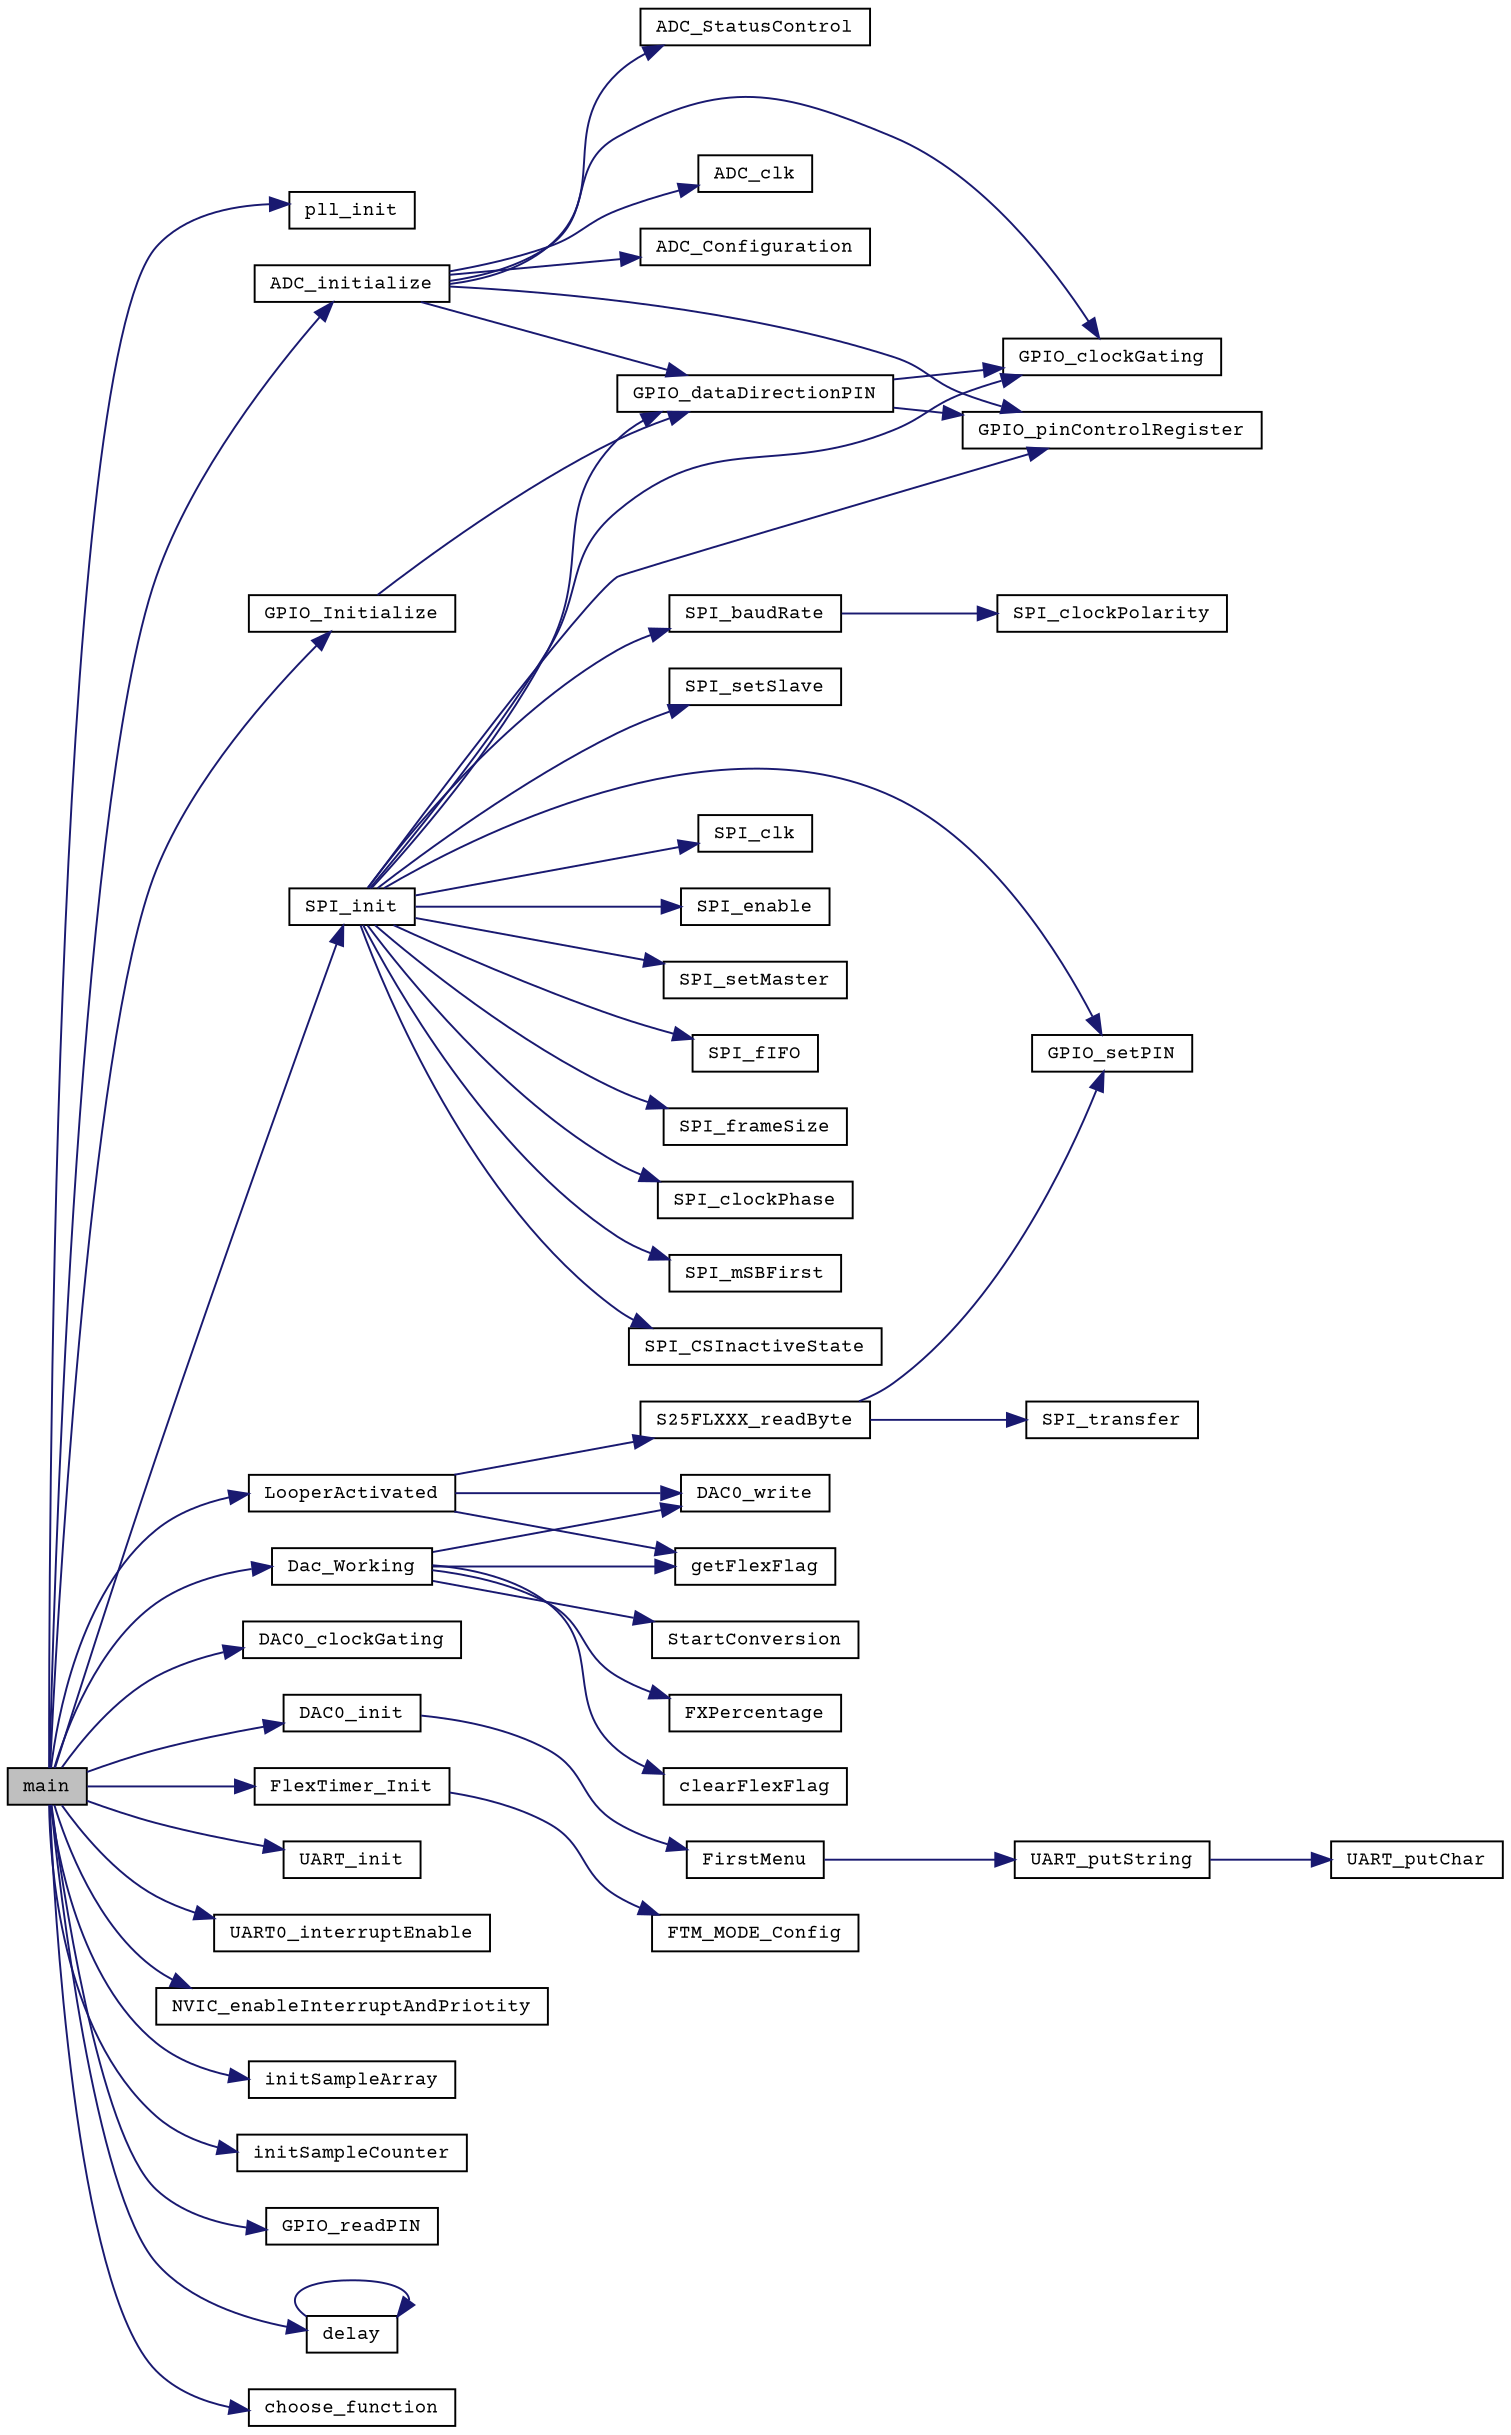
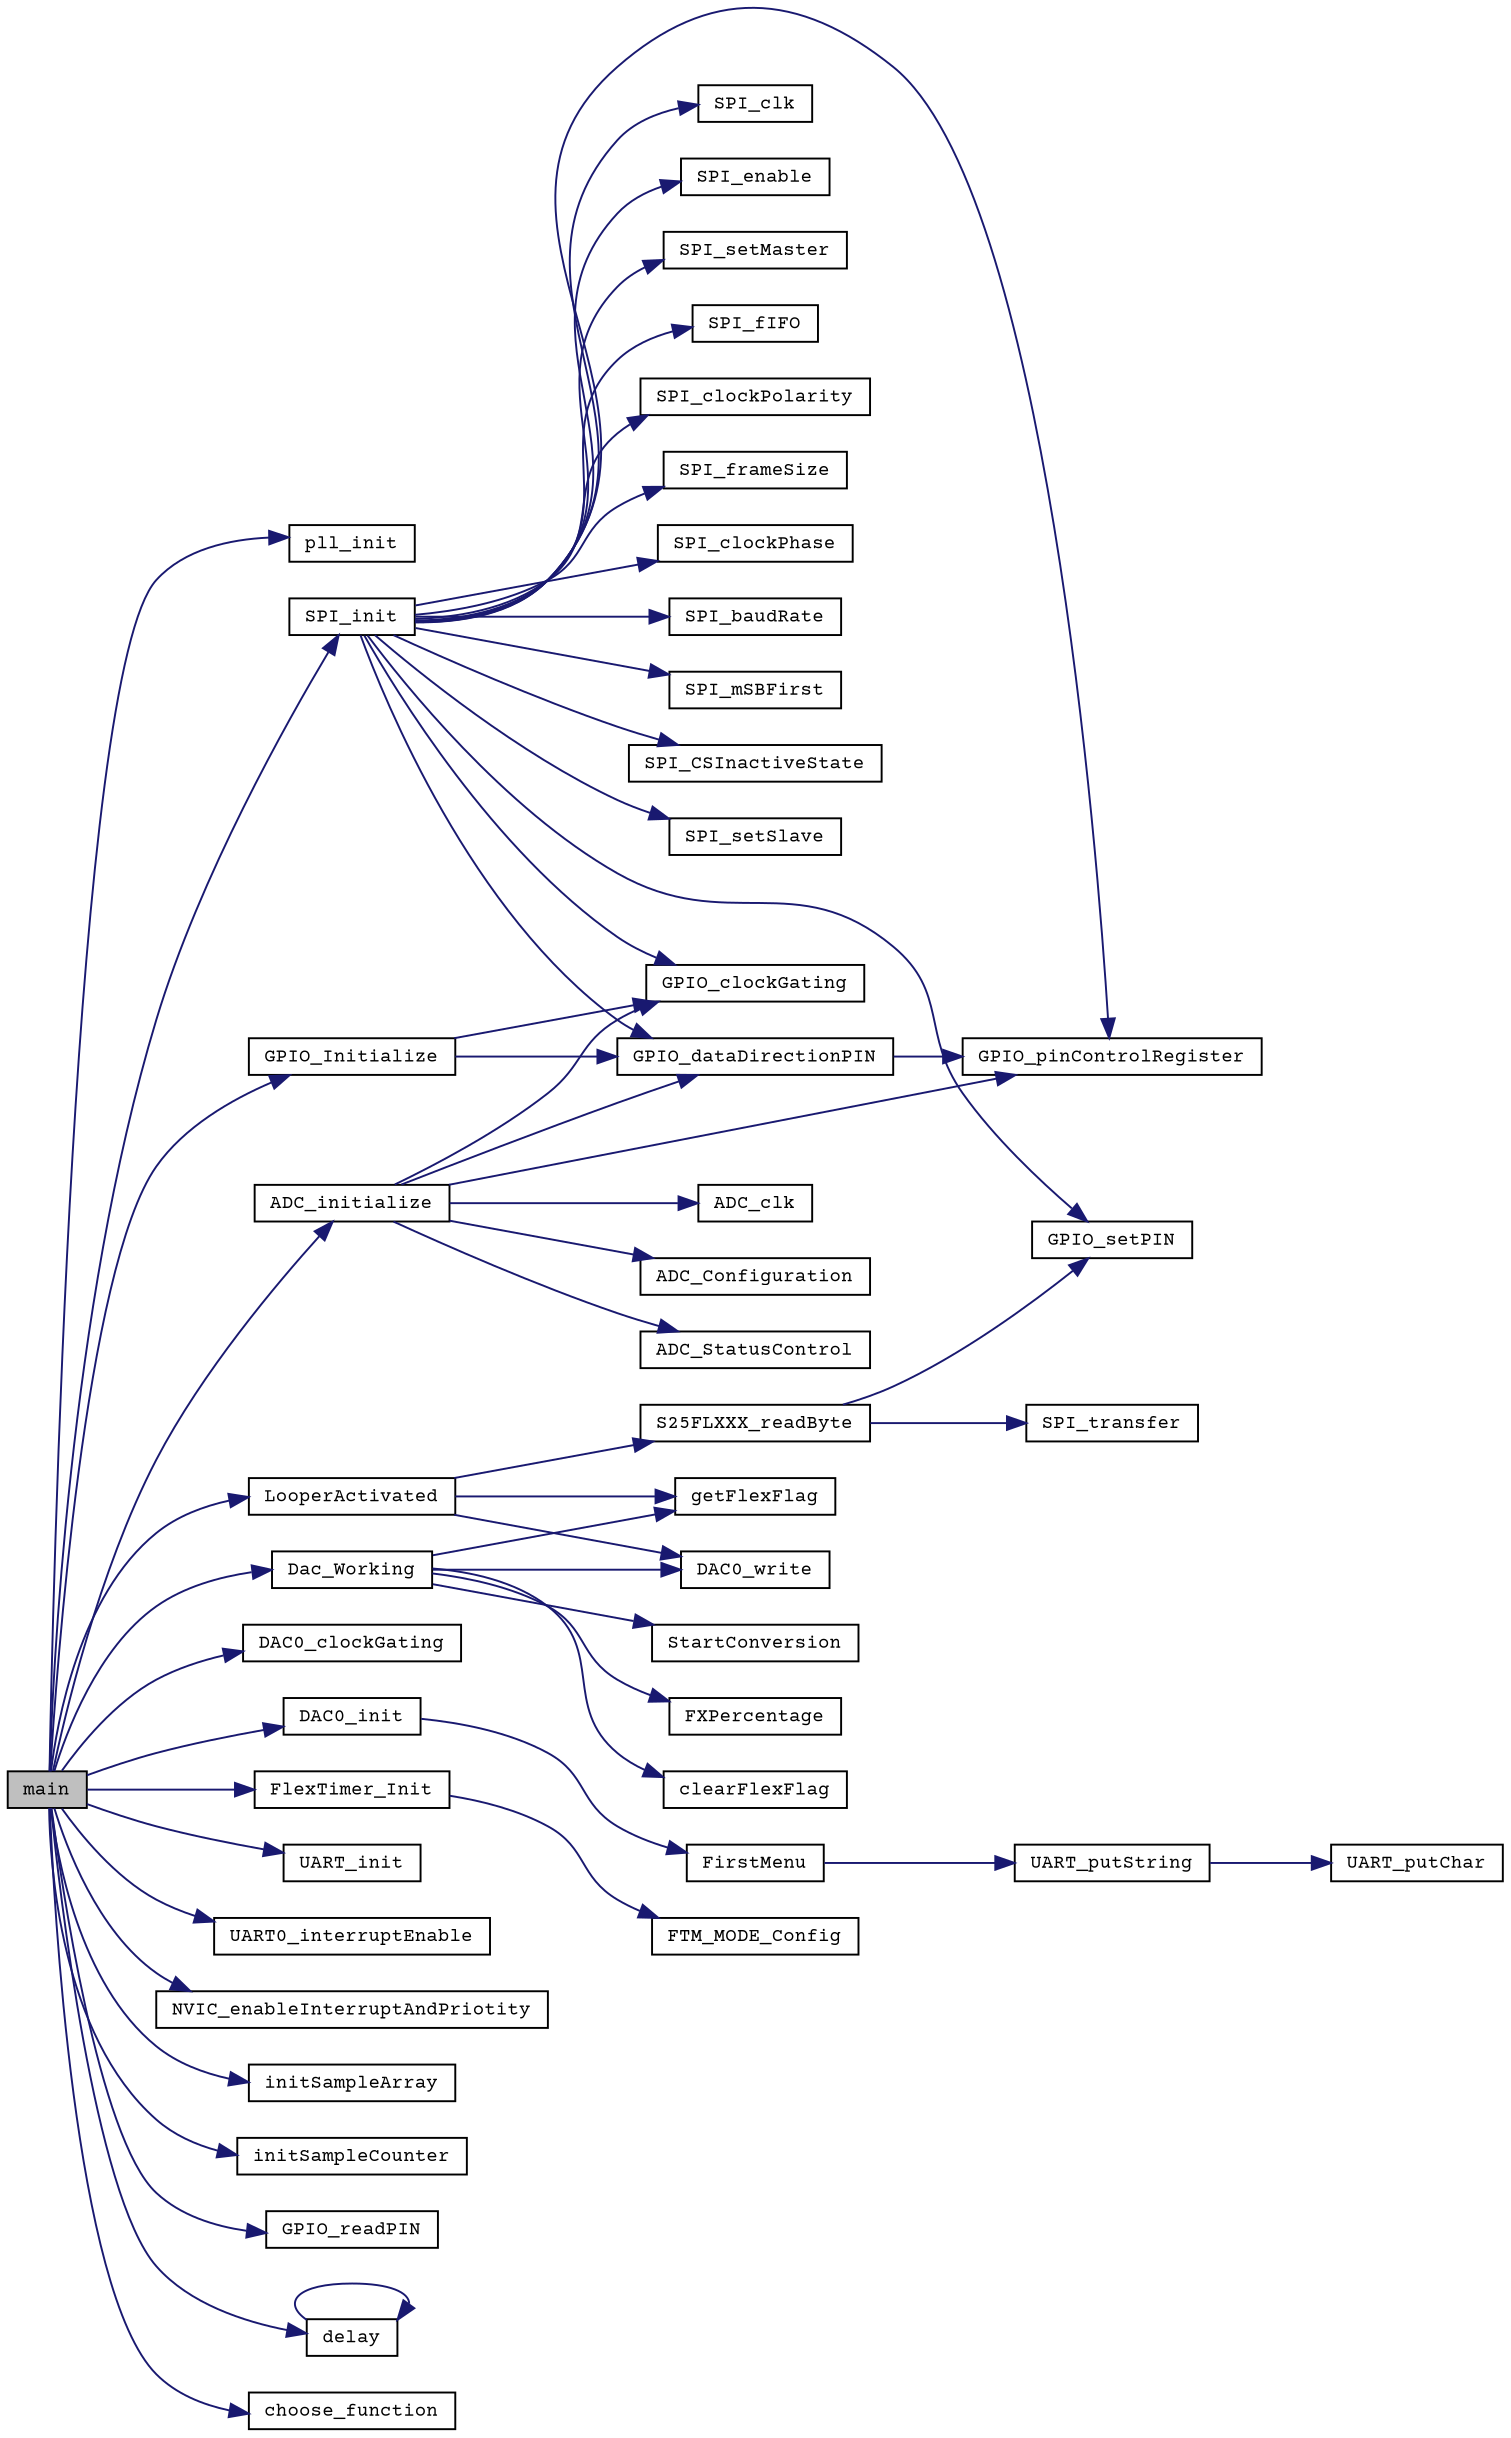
edge "GPIO_dataDirectionPIN" -> "GPIO_clockGating": now "GPIO_Initialize" -> "GPIO_clockGating"
edge "SPI_baudRate" -> "SPI_clockPolarity": now "SPI_init" -> "SPI_clockPolarity"
